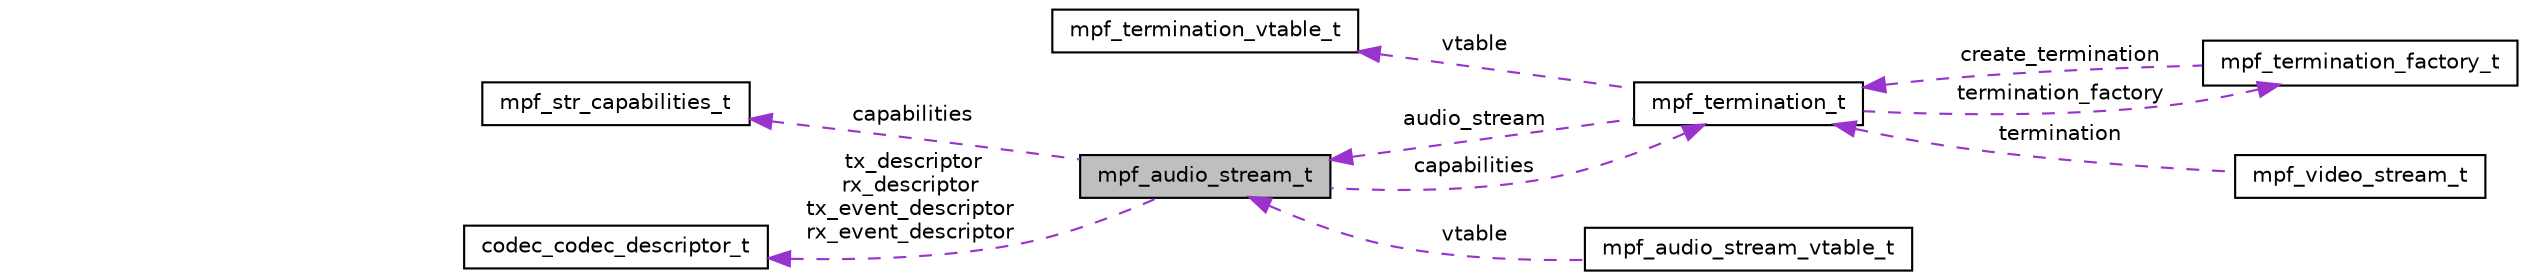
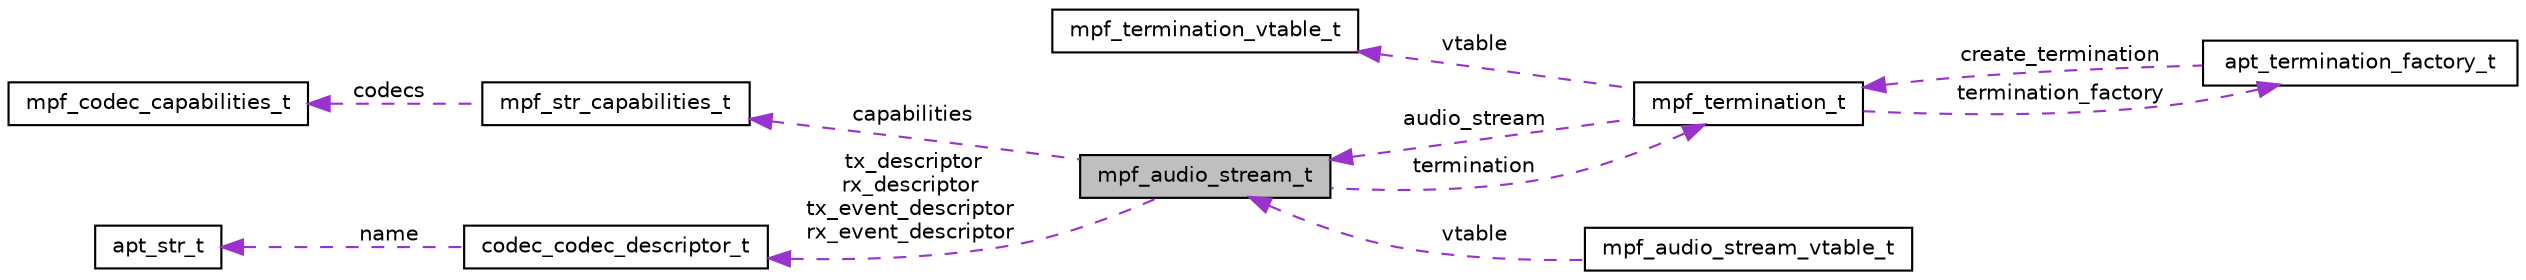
node "mpf_termination_factory_t": label "mpf_termination_factory_t" -> "apt_termination_factory_t"
node "mpf_codec_capabilities_t": added
edge "mpf_audio_stream_t" -> "mpf_termination_t": label " capabilities" -> " termination"
node "mpf_video_stream_t": removed
node "apt_str_t": added
